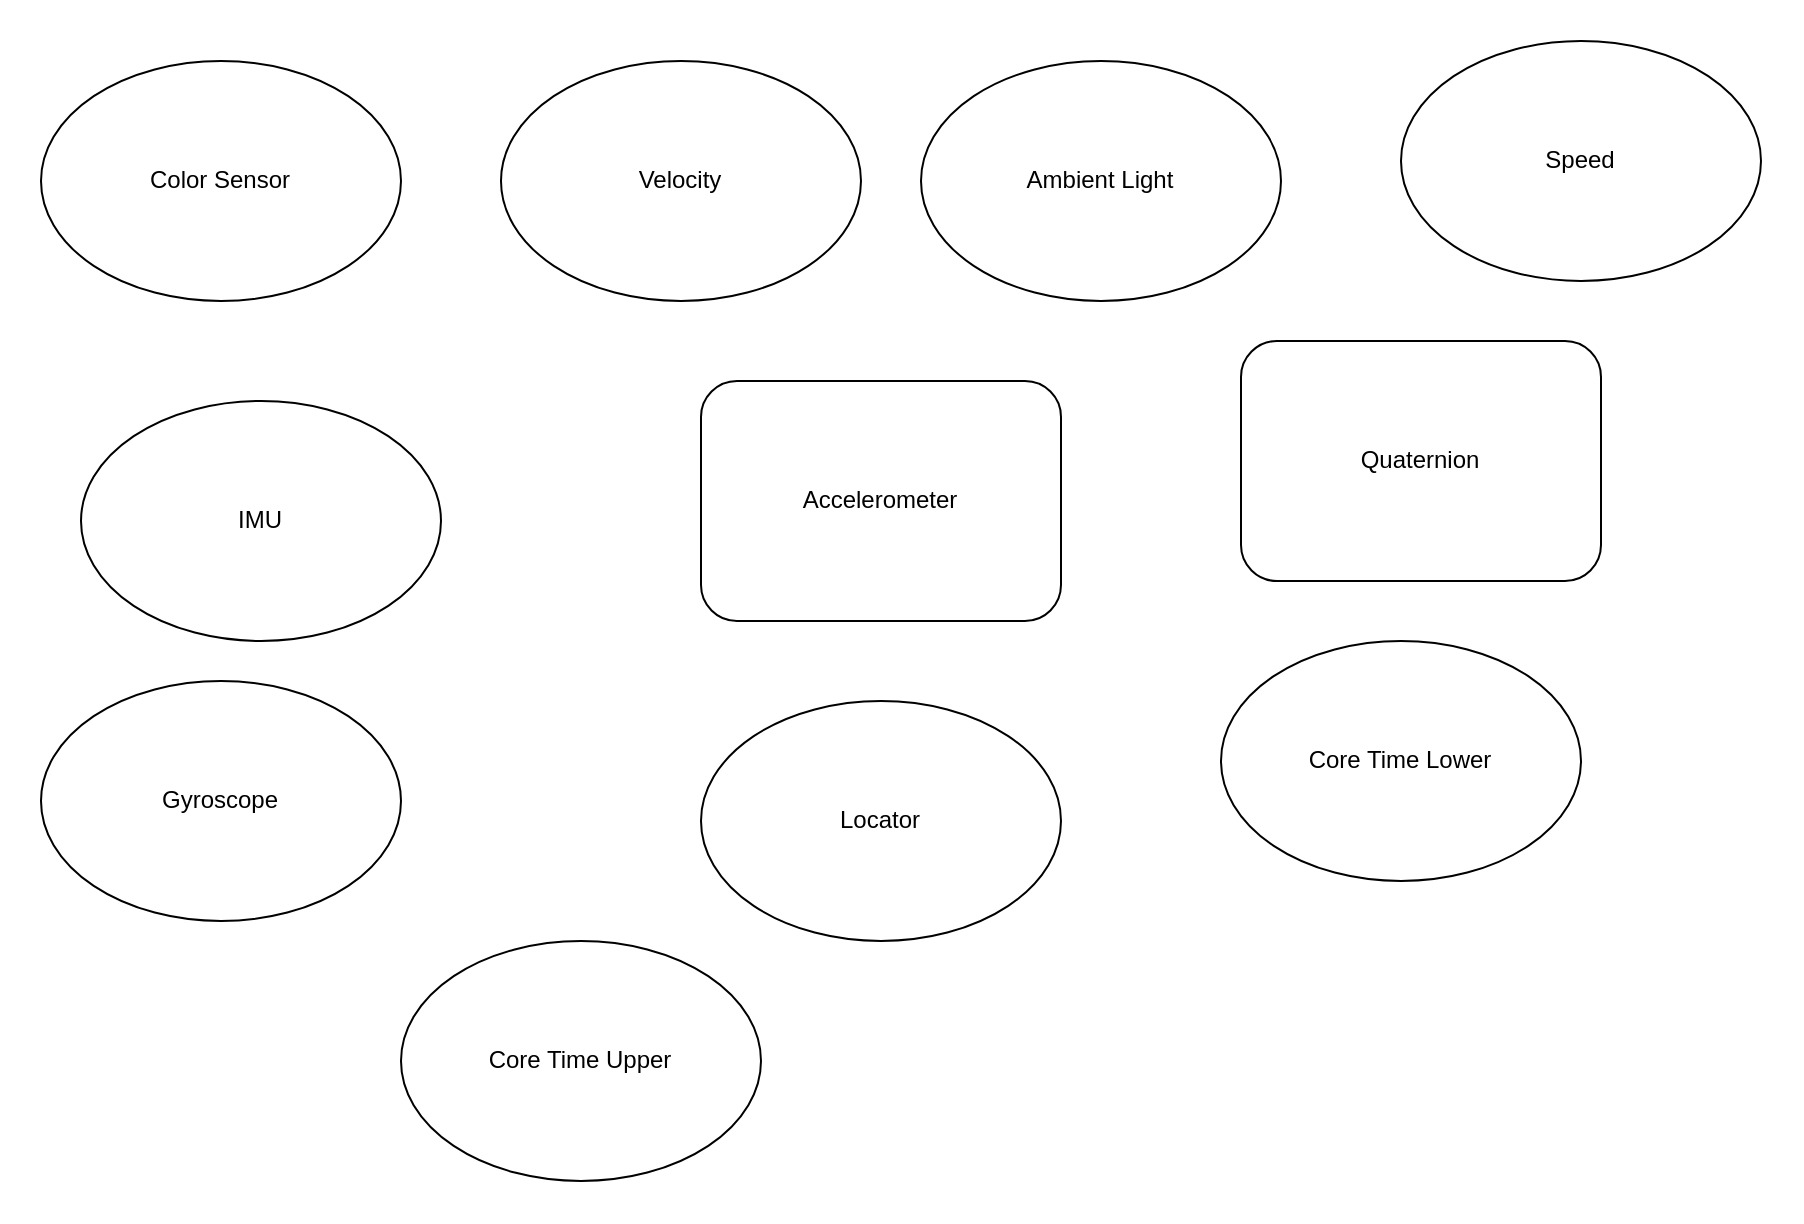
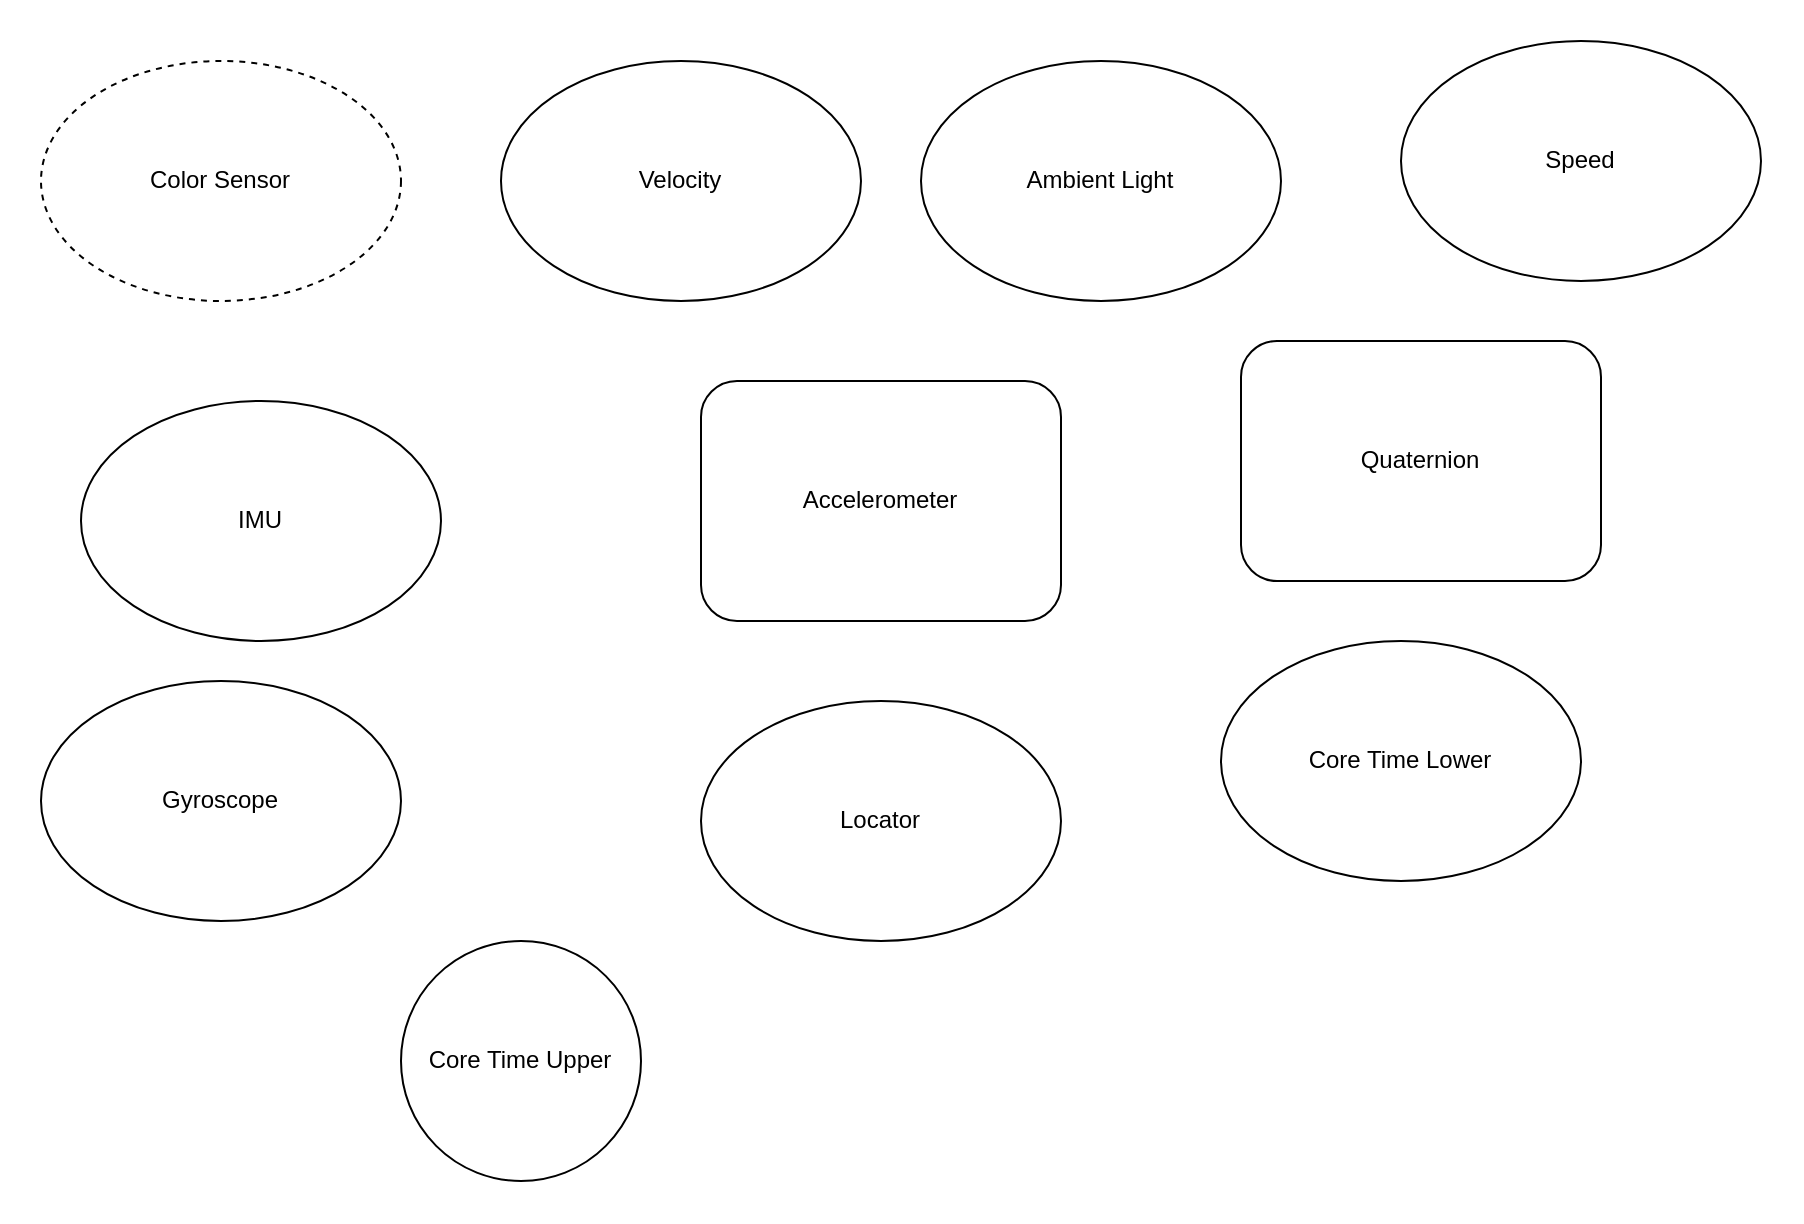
node "Color Sensor": style solid -> dashed
node "Core Time Upper": size 360x240 -> 240x240
